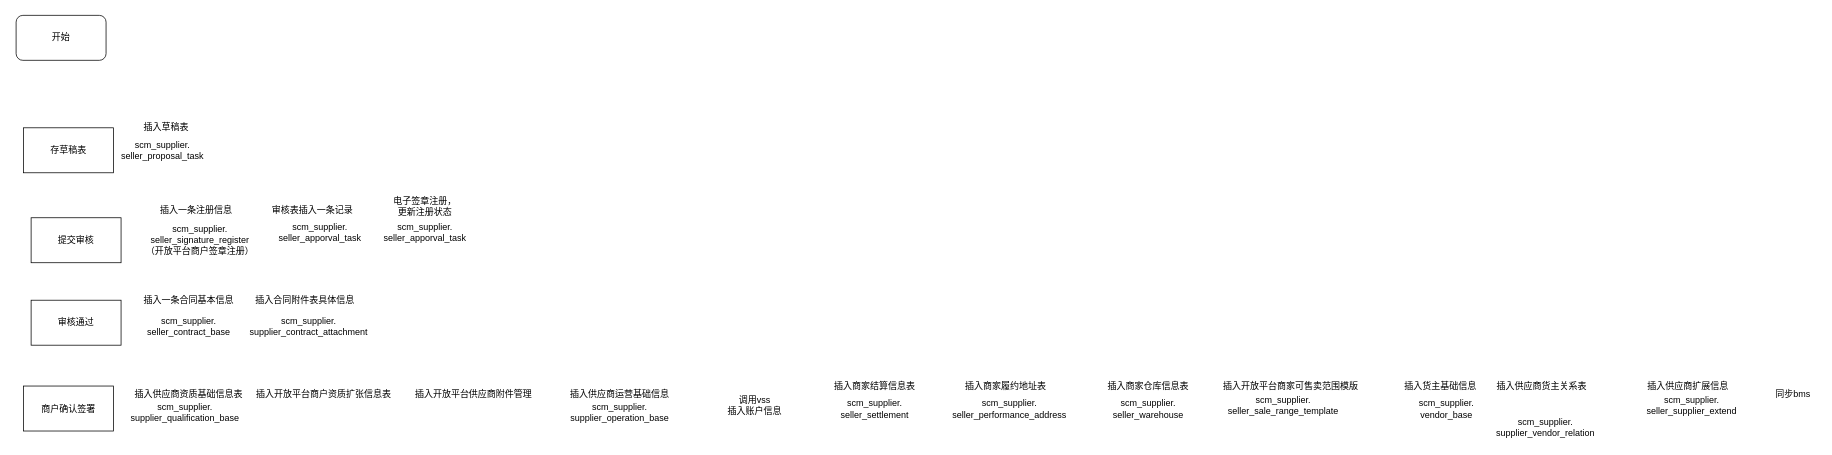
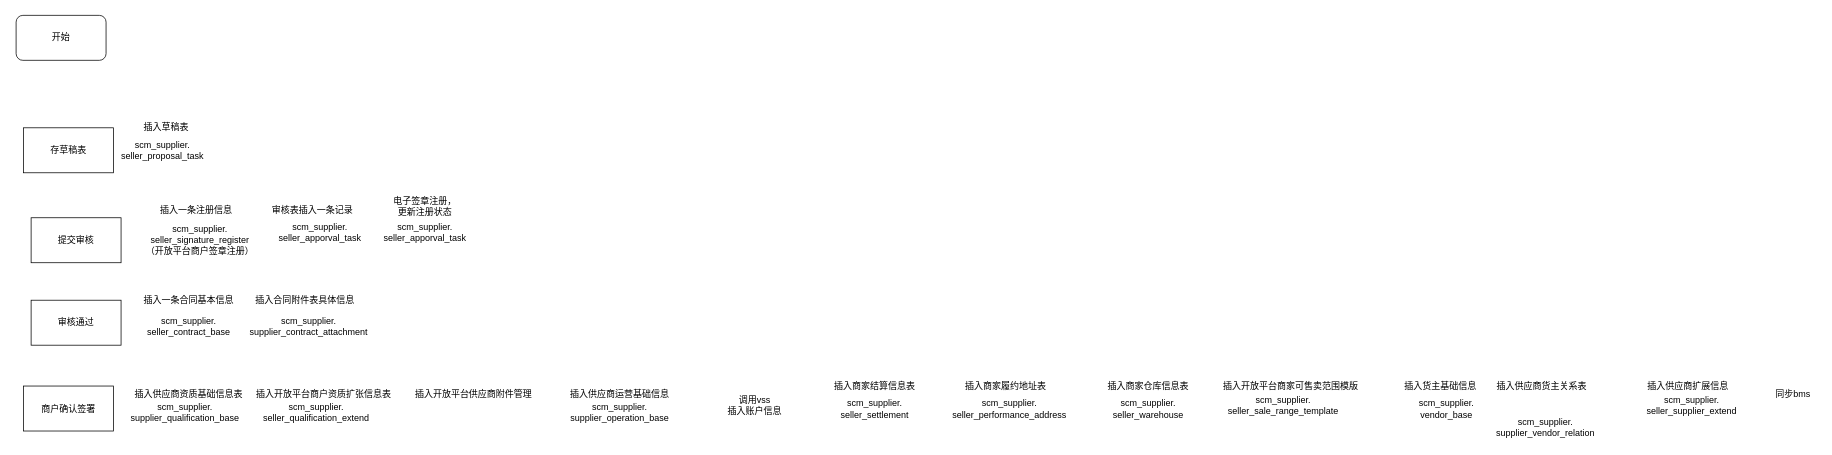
node "scm_supplier. seller_qualification_extend": added
